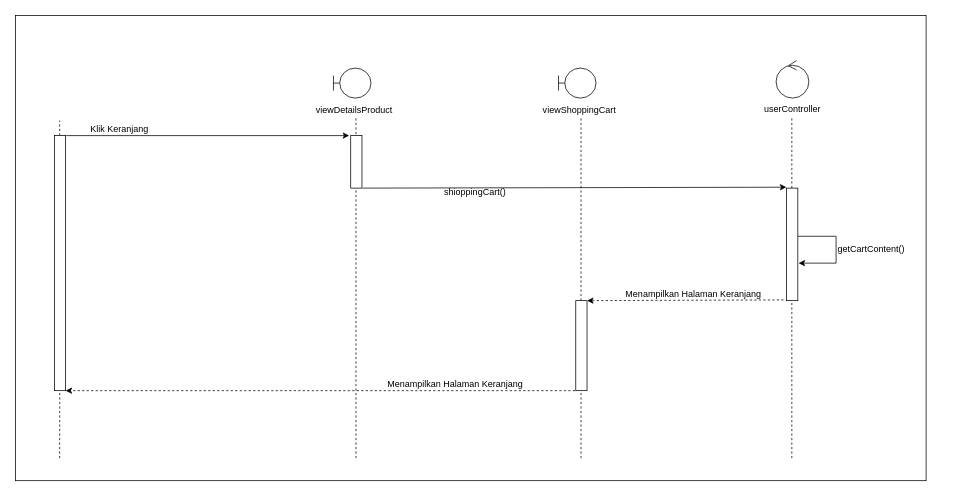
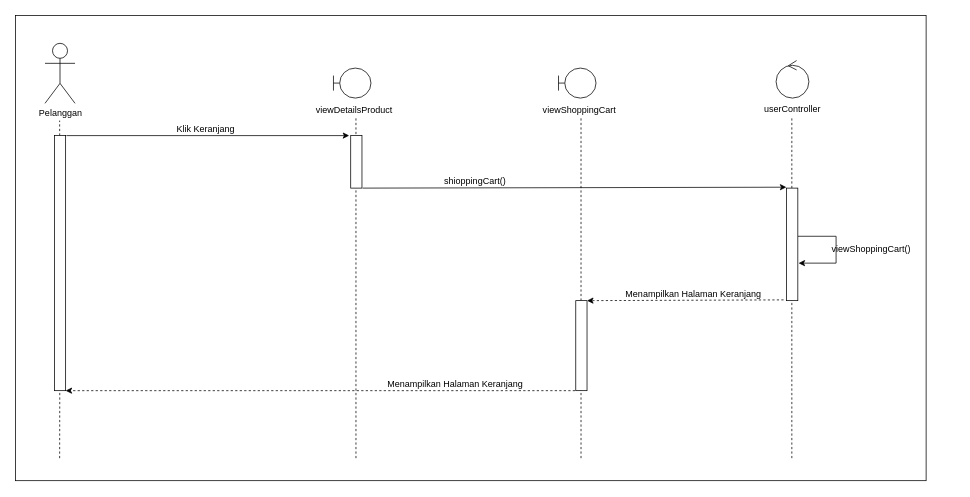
node "Pelanggan": added
node "Klik Keranjang": moved (120, 129) -> (206, 129)
node "shioppingCart()": moved (475, 192) -> (475, 181)
node "getCartContent()": label "getCartContent()" -> "viewShoppingCart()"
